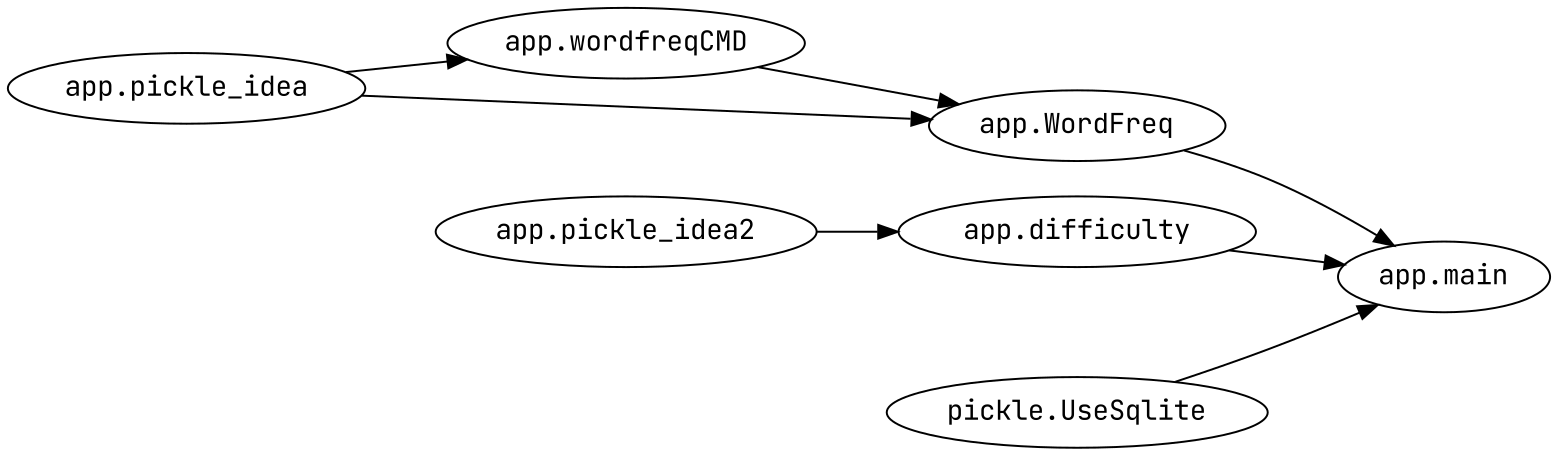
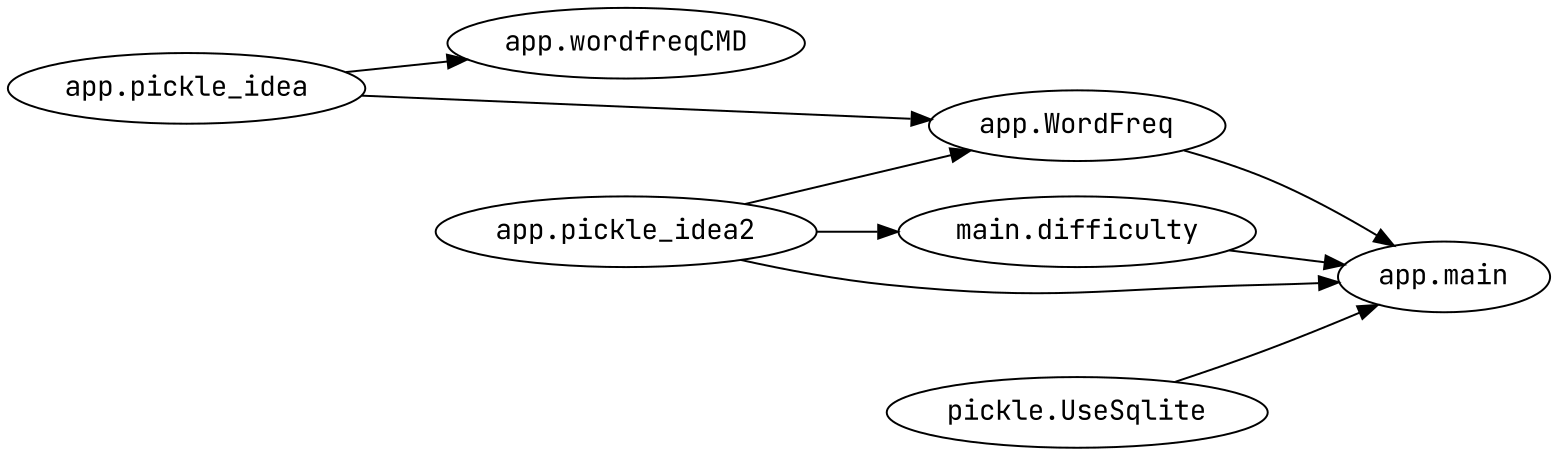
edge "app.wordfreqCMD" -> "app.WordFreq": now "app.pickle_idea2" -> "app.WordFreq"
node "app.difficulty": label "app.difficulty" -> "main.difficulty"
edge "app.pickle_idea2" -> "app.main": added
